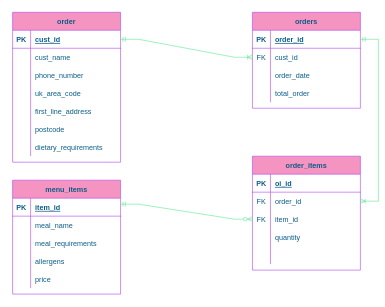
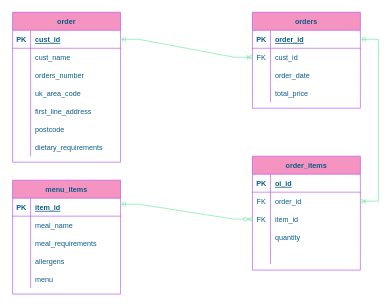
node "phone_number": label "phone_number" -> "orders_number"
node "total_order": label "total_order" -> "total_price"
node "price": label "price" -> "menu"
